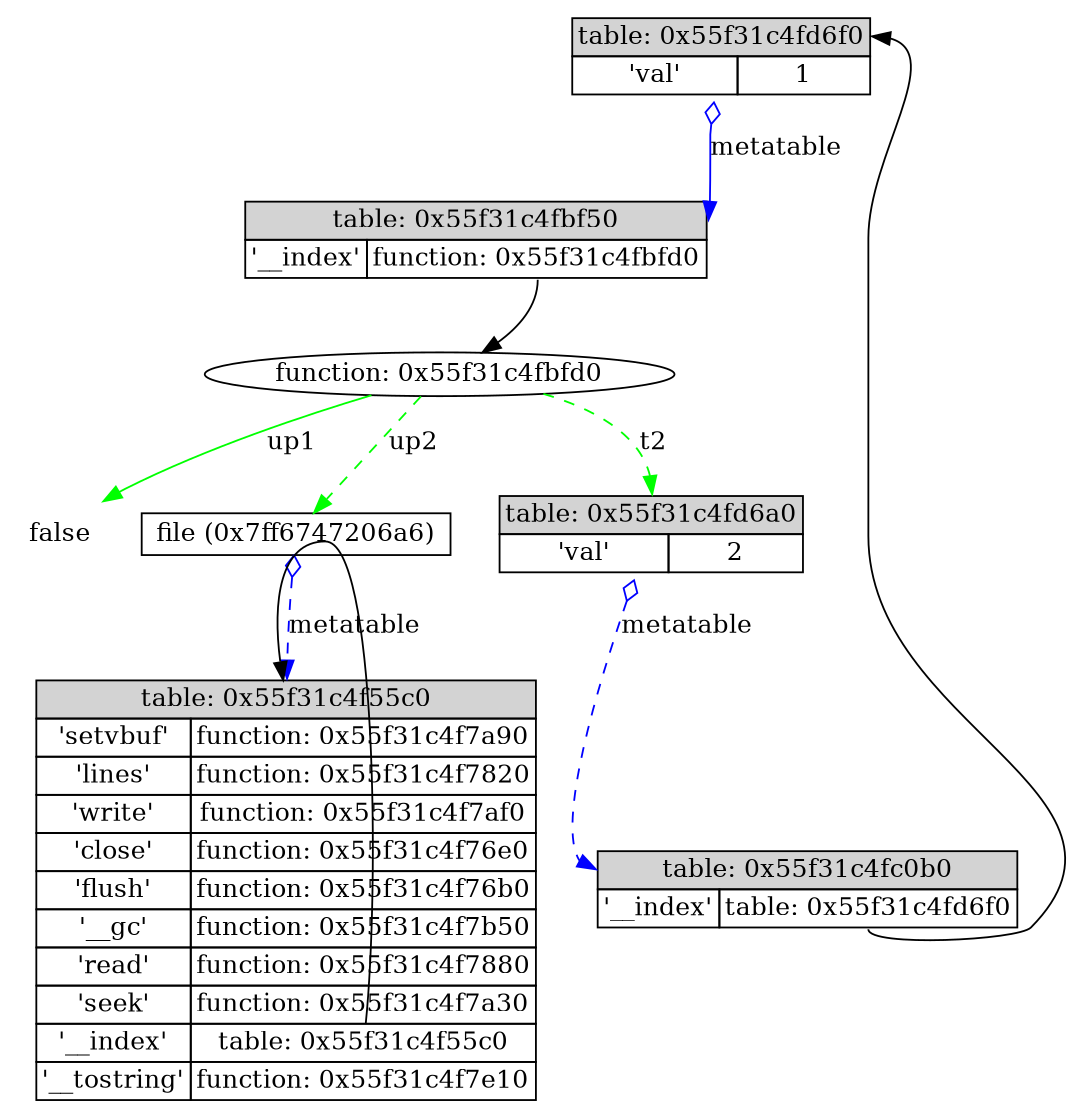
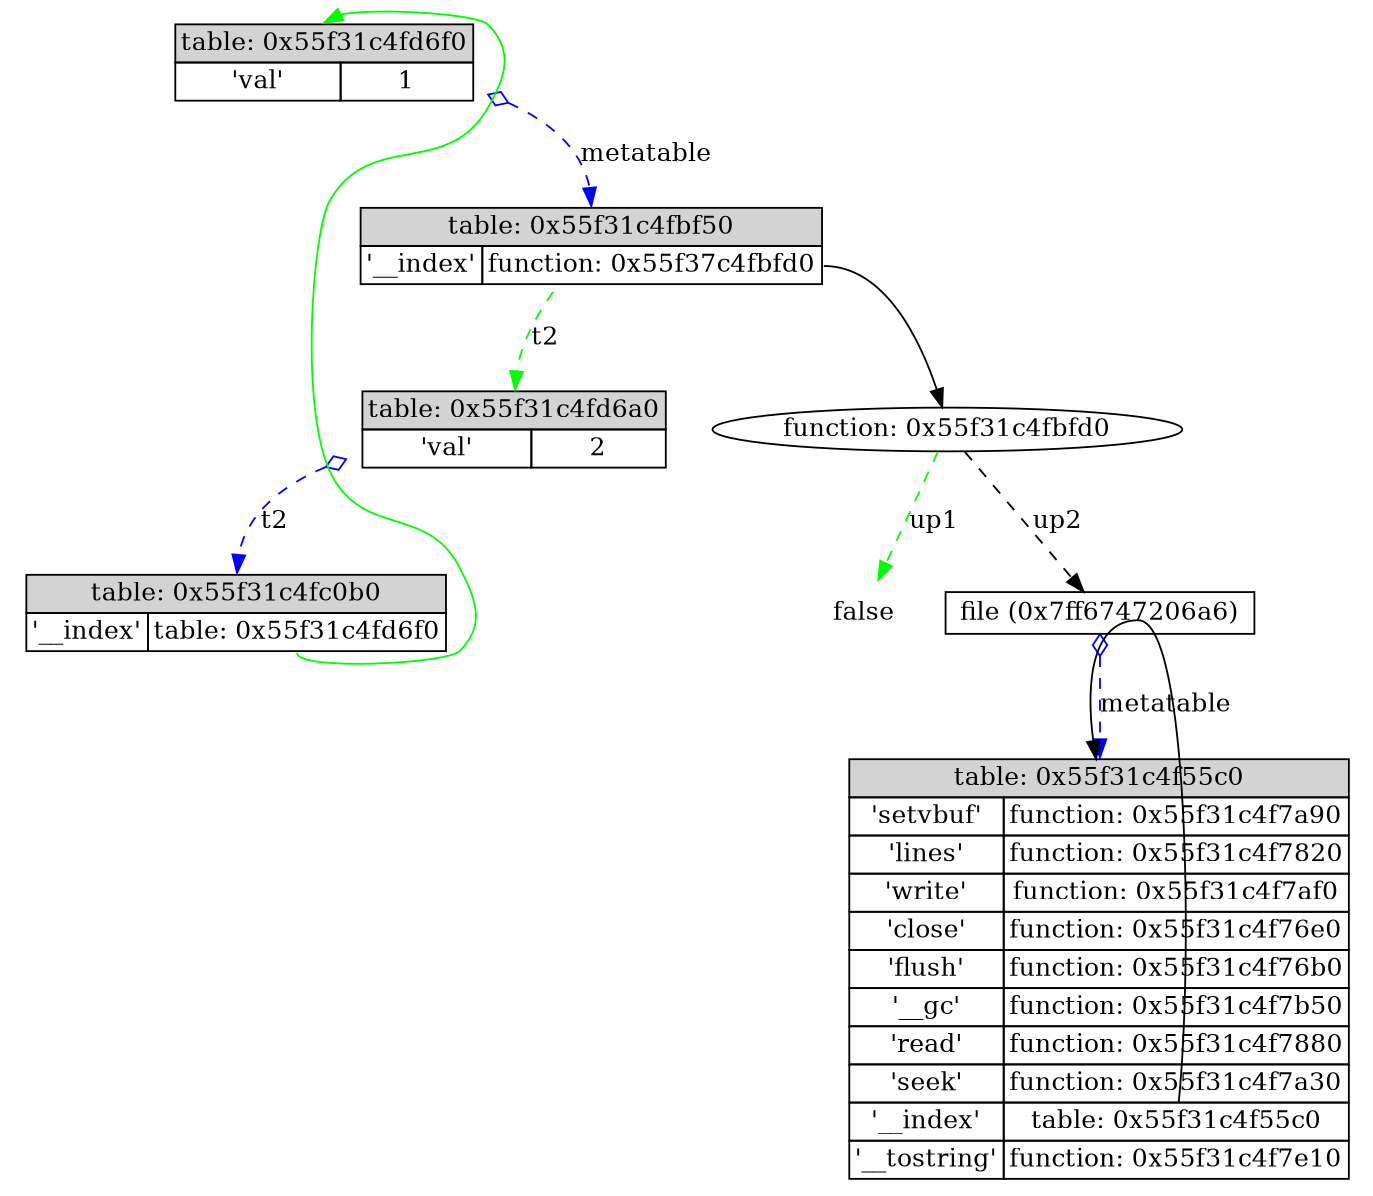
edge "table: 0x55f31c4fd6f0" -- "table: 0x55f31c4fbf50": style solid -> dashed
node "table: 0x55f31c4fbf50": text "function: 0x55f31c4fbfd0" -> "function: 0x55f37c4fbfd0"
edge "function: 0x55f31c4fbfd0" -> "table: 0x55f31c4fd6a0": now "table: 0x55f31c4fbf50" -> "table: 0x55f31c4fd6a0"
edge "function: 0x55f31c4fbfd0" -> "false": style solid -> dashed
edge "function: 0x55f31c4fbfd0" -> "file (0x7ff6747206a6)": color green -> black
edge "table: 0x55f31c4fc0b0" -> "table: 0x55f31c4fd6f0": color black -> green
edge "table: 0x55f31c4fd6a0" -- "table: 0x55f31c4fc0b0": label "metatable" -> "t2"
